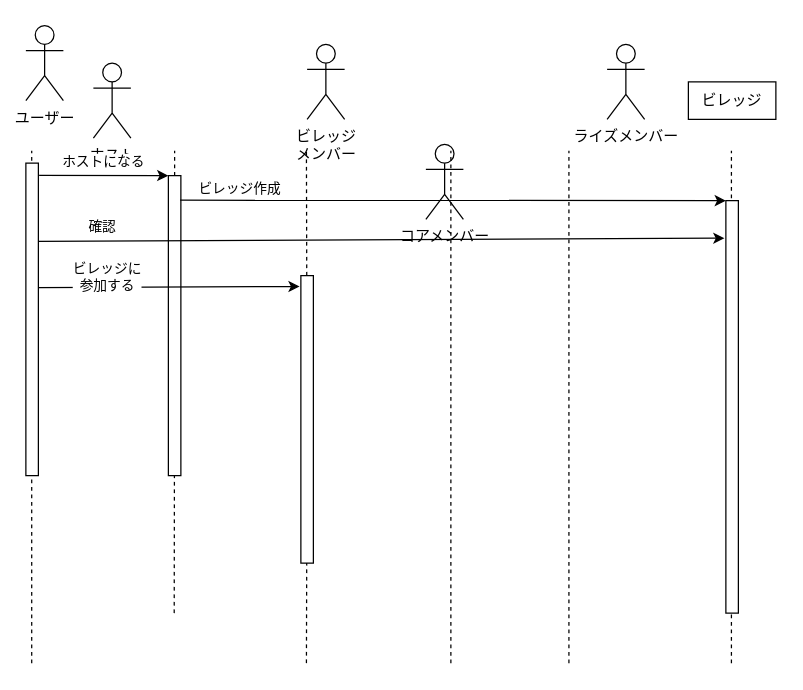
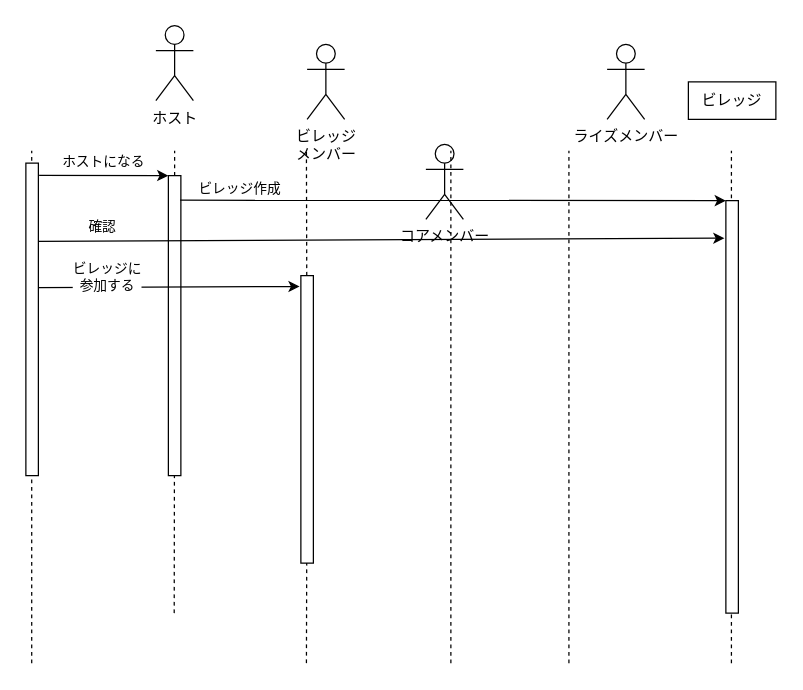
node "ユーザー": removed
node "ホスト": moved (112, 101) -> (174, 63)
